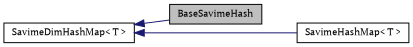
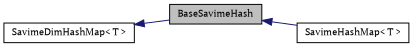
edge "SavimeHashMap< T >" -> "SavimeDimHashMap< T >": now "SavimeHashMap< T >" -> "BaseSavimeHash"
